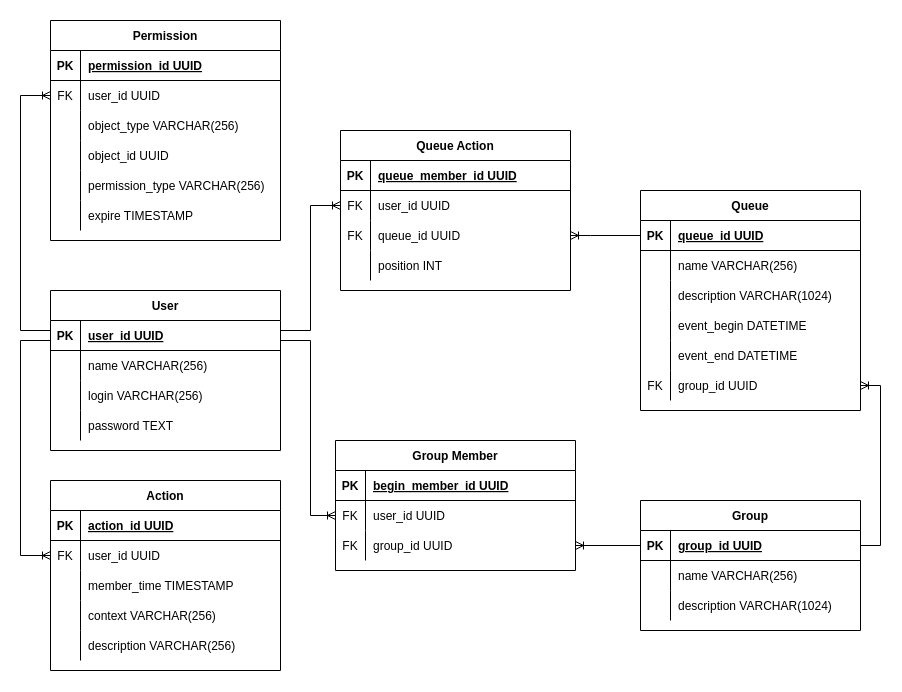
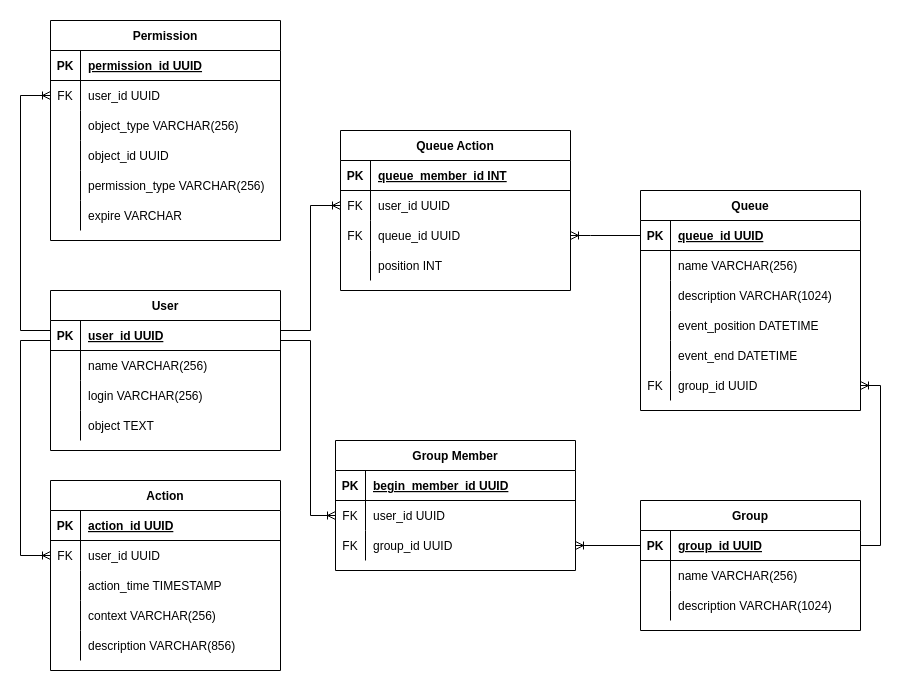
node "queue_member_id UUID": label "queue_member_id UUID" -> "queue_member_id INT"
node "expire TIMESTAMP": label "expire TIMESTAMP" -> "expire VARCHAR"
node "event_begin DATETIME": label "event_begin DATETIME" -> "event_position DATETIME"
node "password TEXT": label "password TEXT" -> "object TEXT"
node "member_time TIMESTAMP": label "member_time TIMESTAMP" -> "action_time TIMESTAMP"
node "description VARCHAR(256)": label "description VARCHAR(256)" -> "description VARCHAR(856)"
